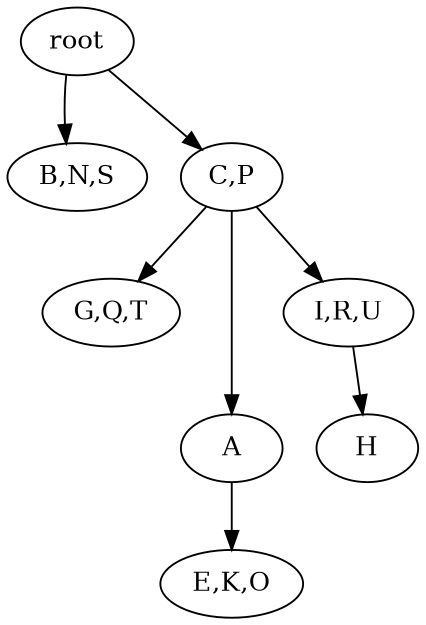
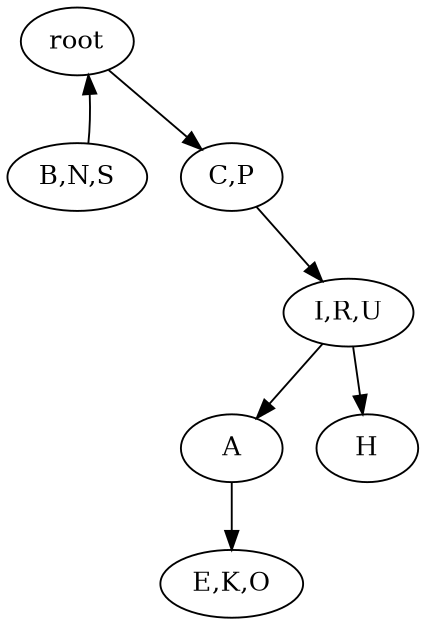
edge "root" -> "B,N,S": reversed
edge "C,P" -> "A": now "I,R,U" -> "A"
node "G,Q,T": removed
